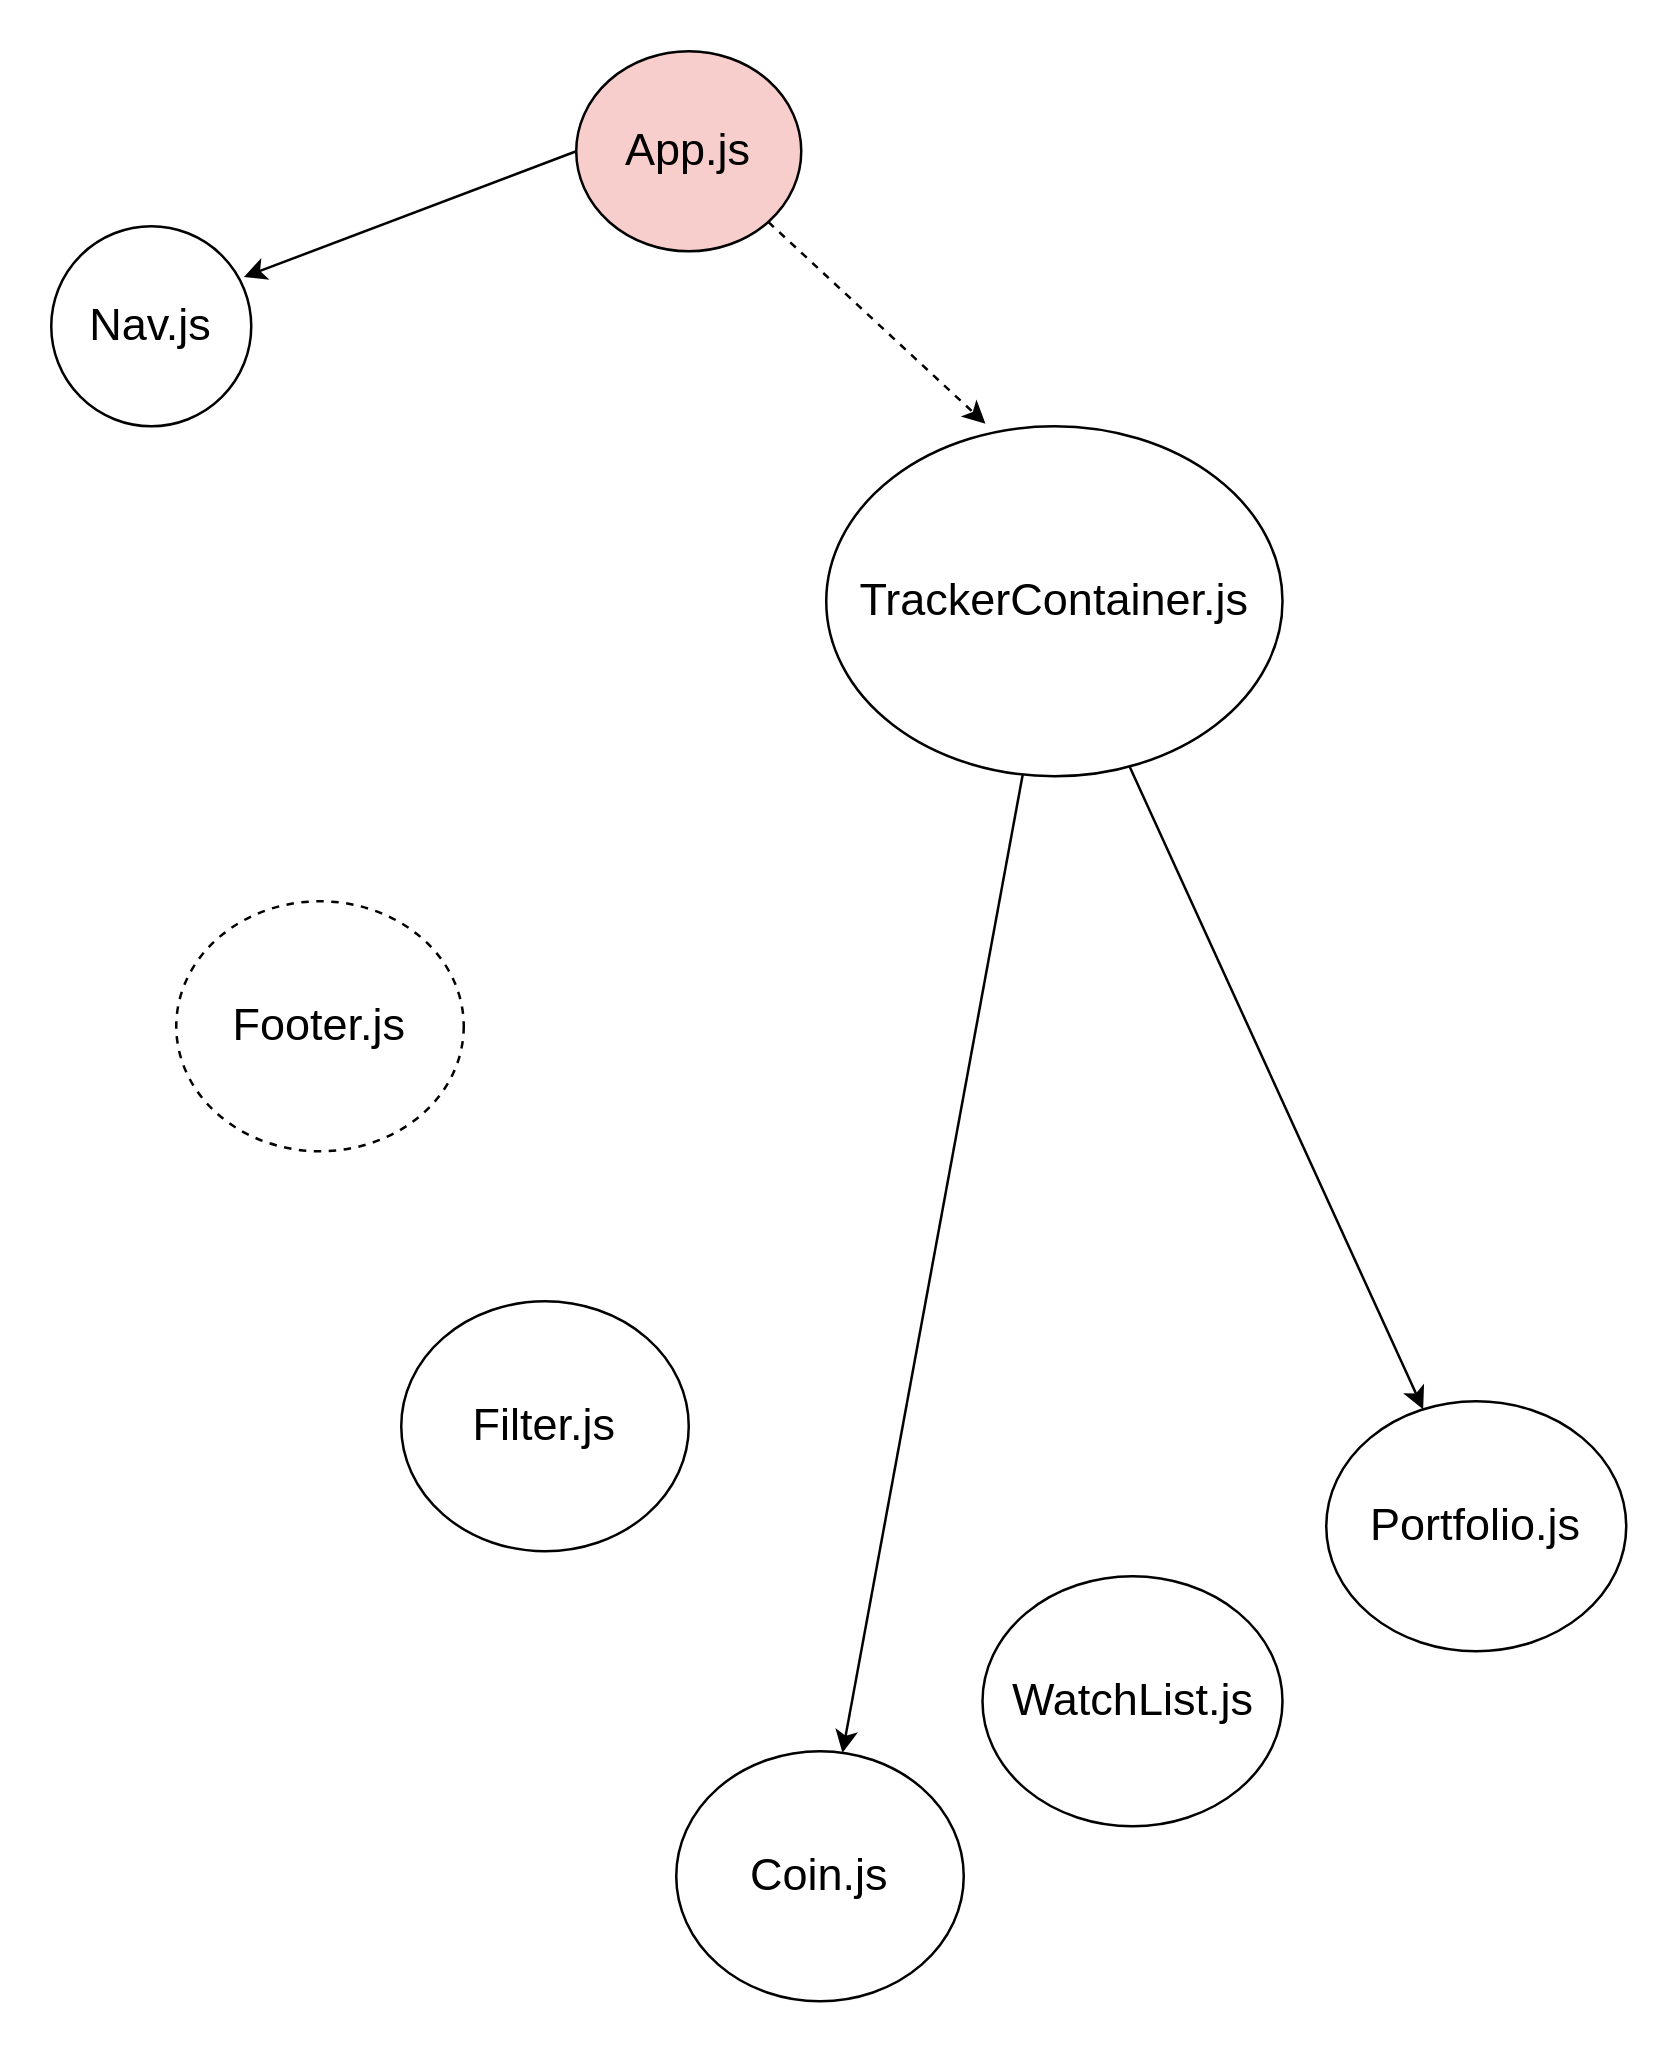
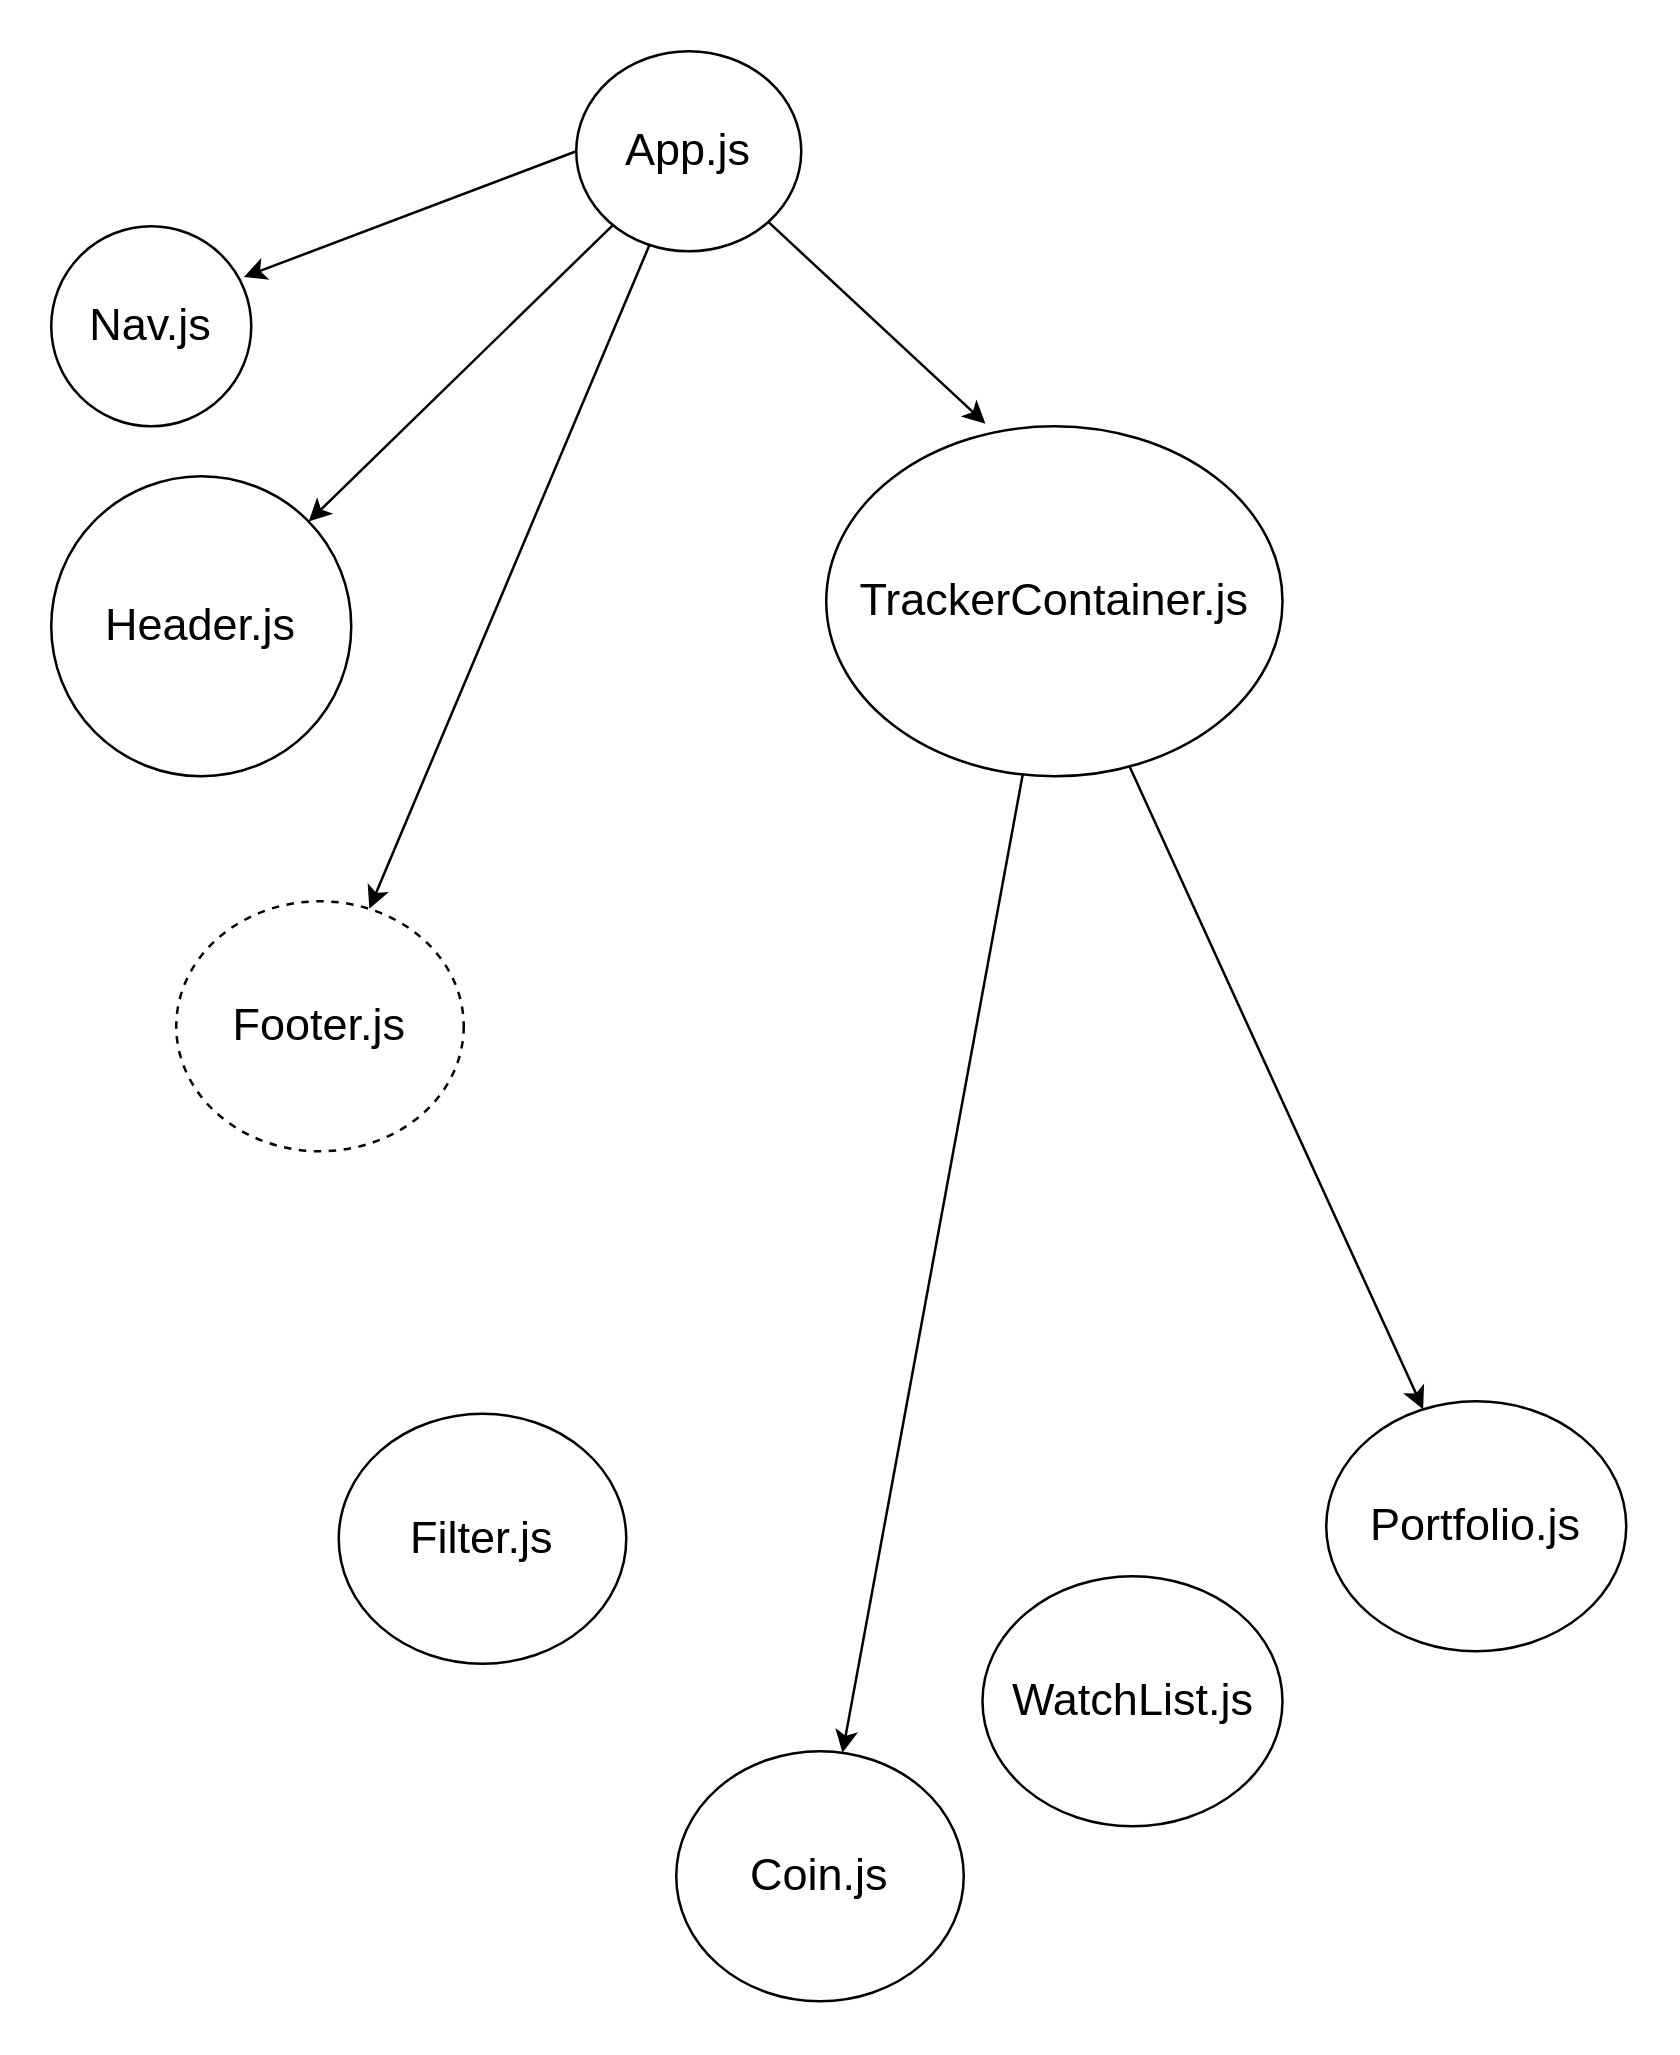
node "App.js": fillcolor #f8cecc -> #ffffff
edge "App.js" -> "TrackerContainer.js": style dashed -> solid
edge "App.js" -> "Header.js": added
edge "App.js" -> "Footer.js": added
node "Header.js": added
node "Filter.js": moved (545, 1426) -> (483, 1539)
